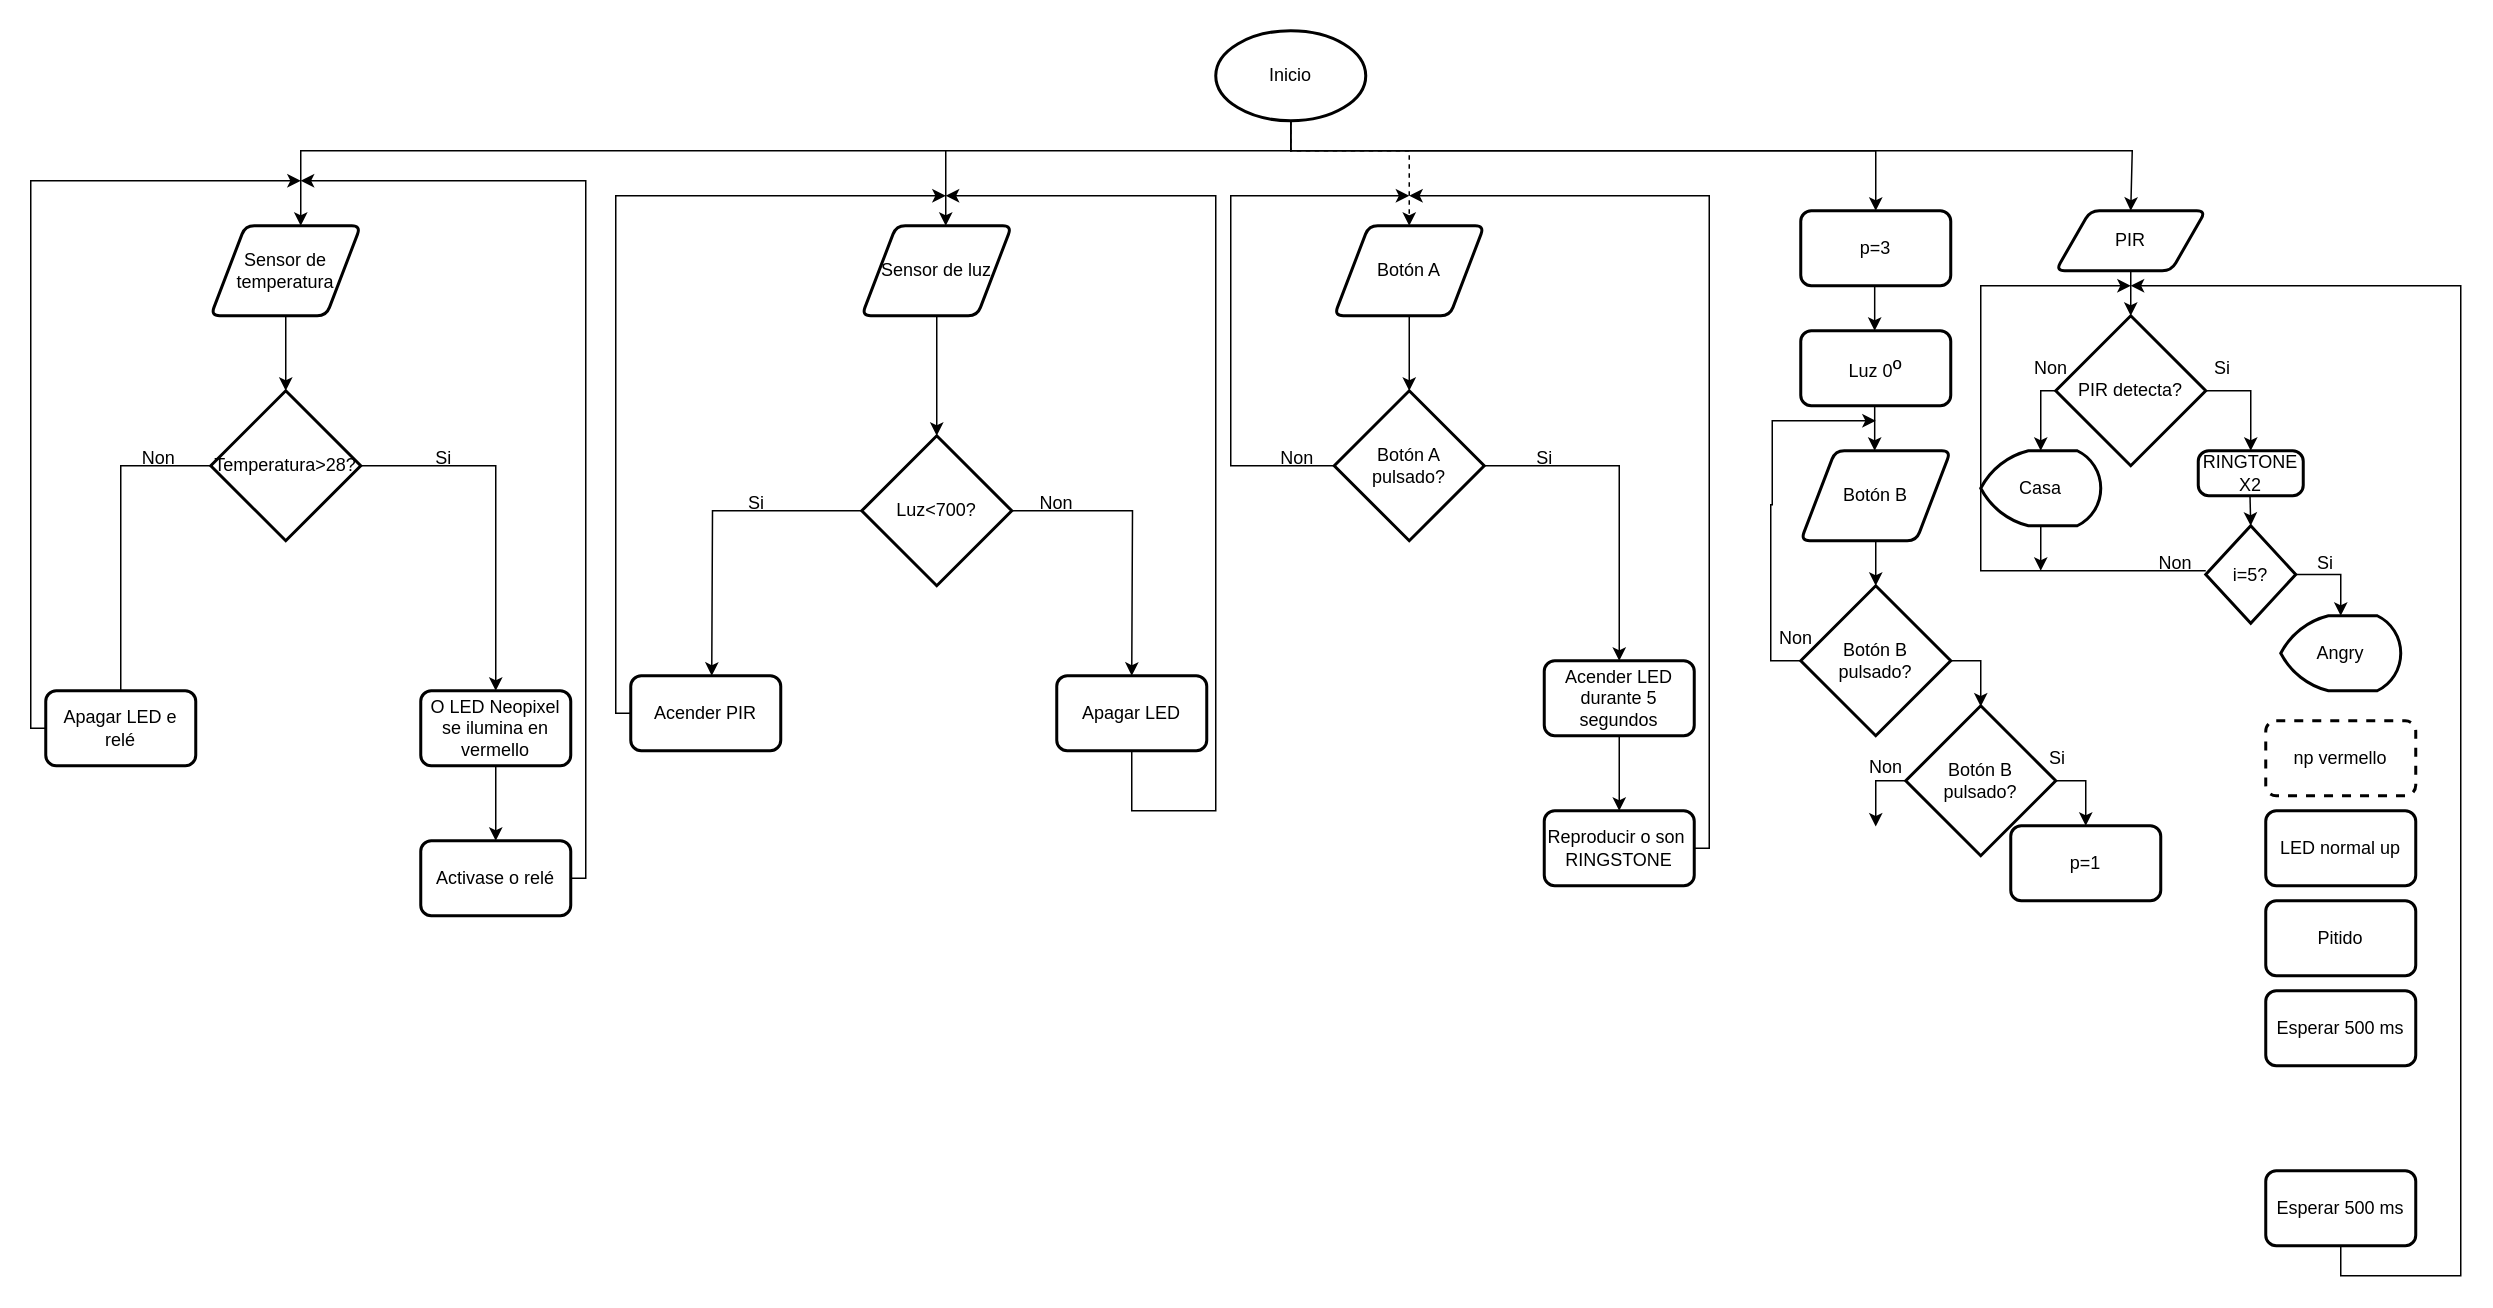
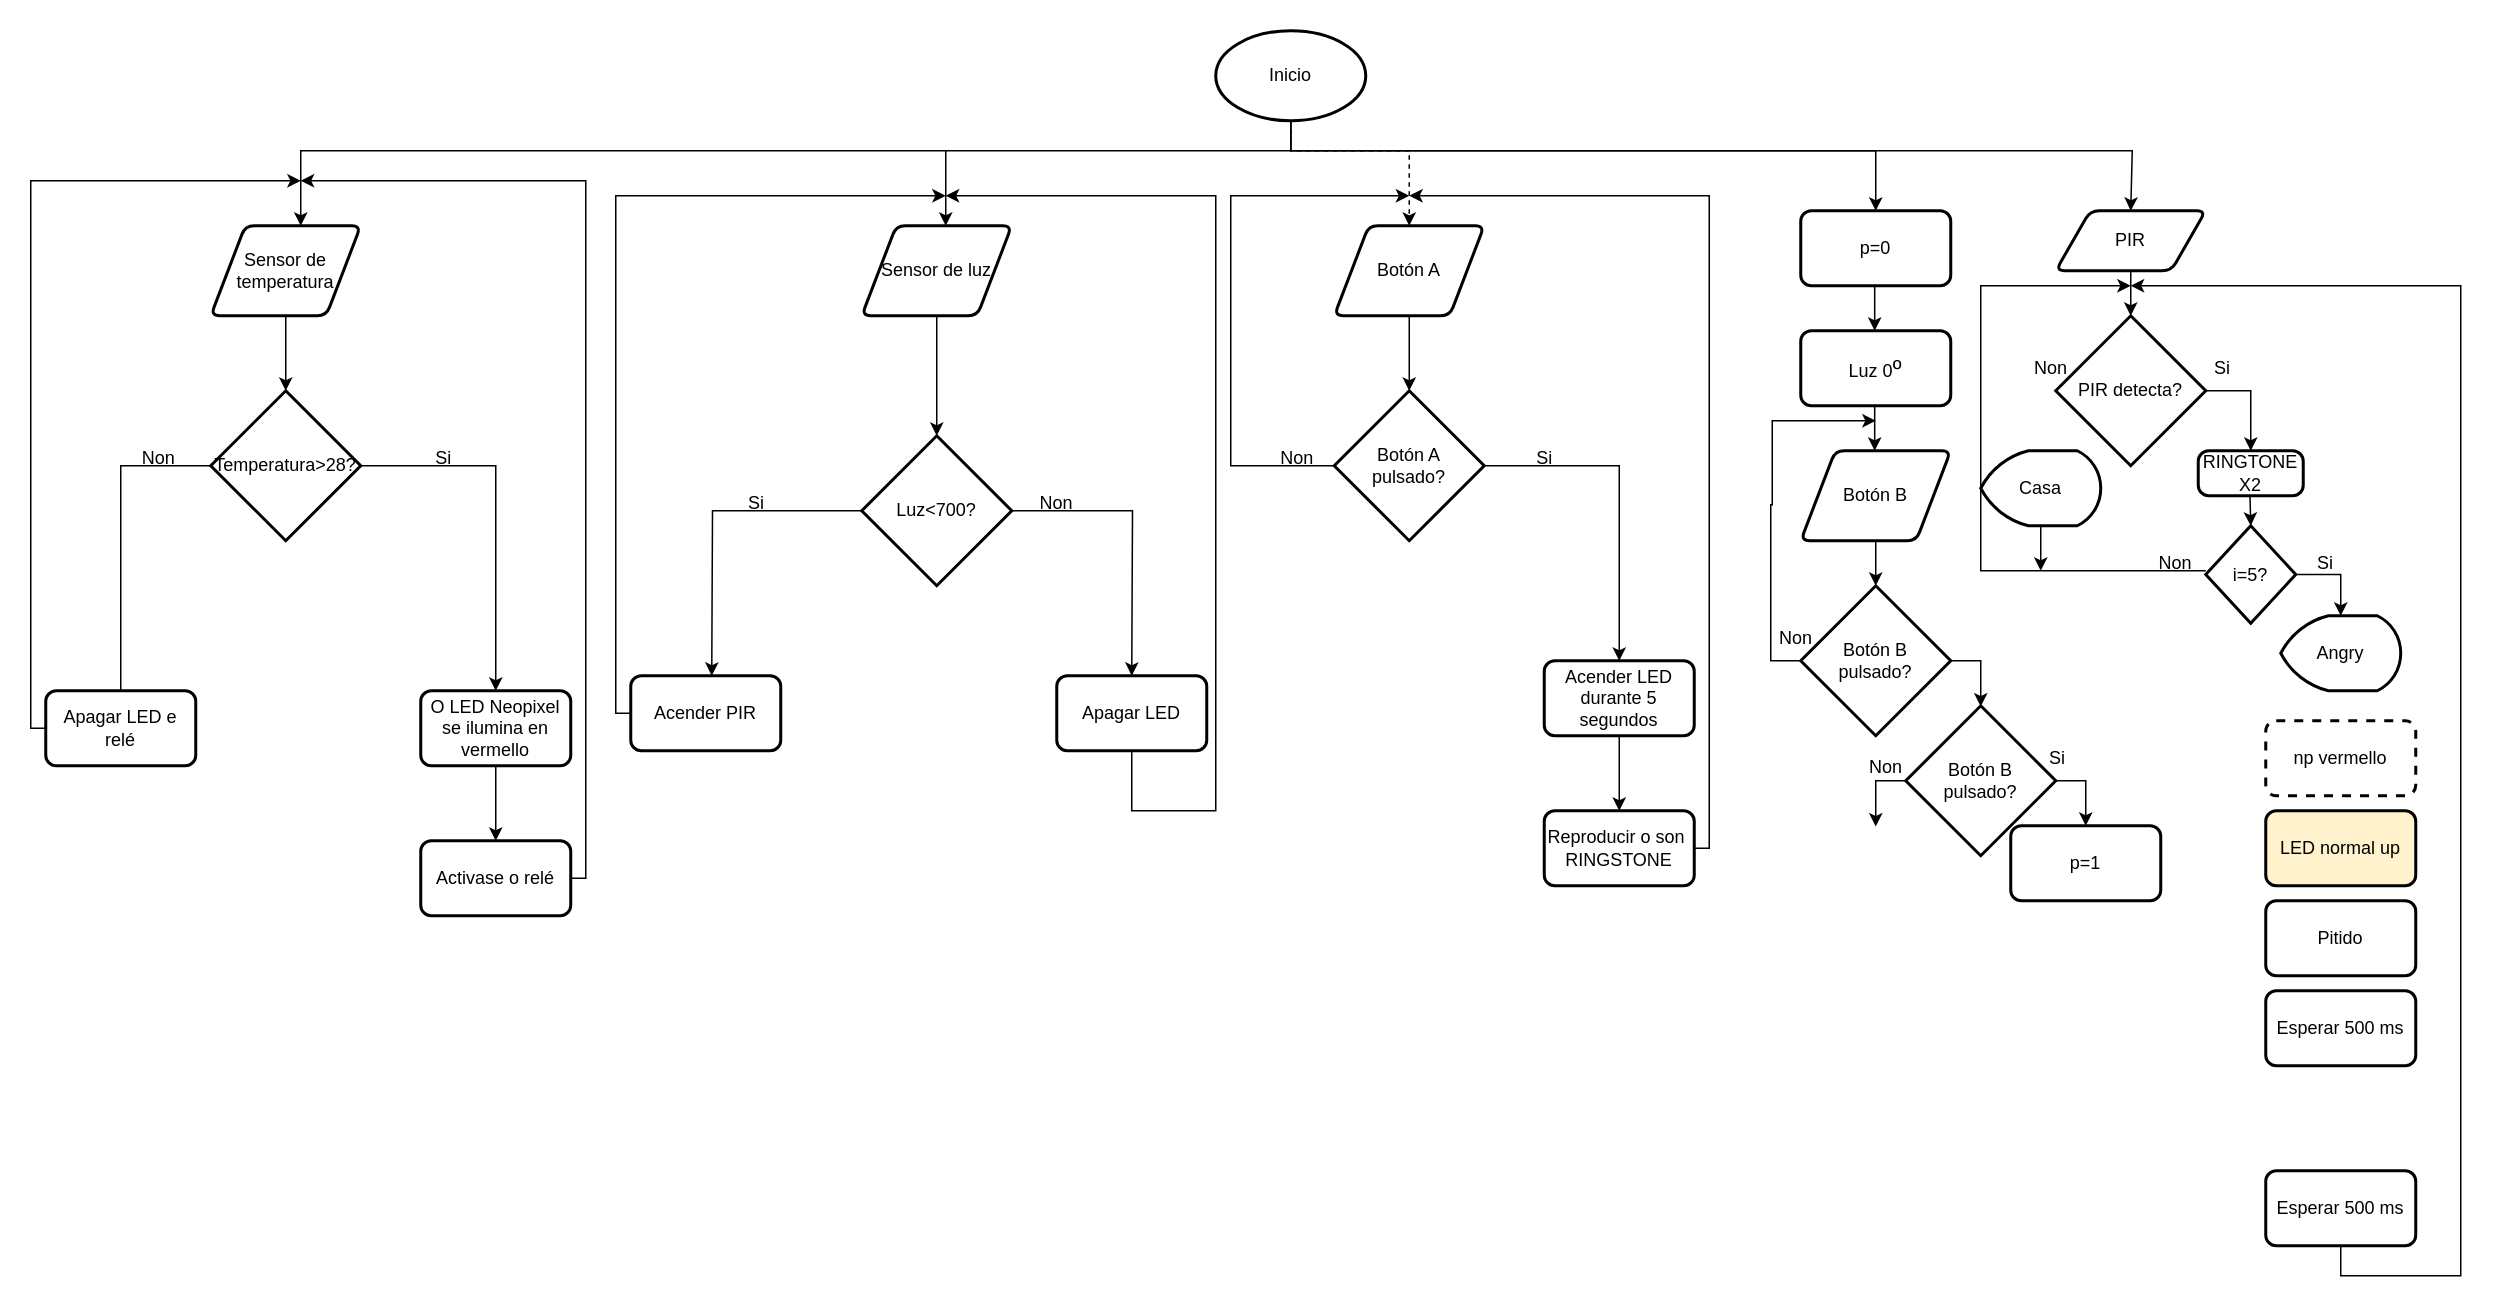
node "p=3": label "p=3" -> "p=0"
edge "PIR detecta?" -> "Casa": removed
node "LED normal up": fillcolor #ffffff -> #fff2cc
